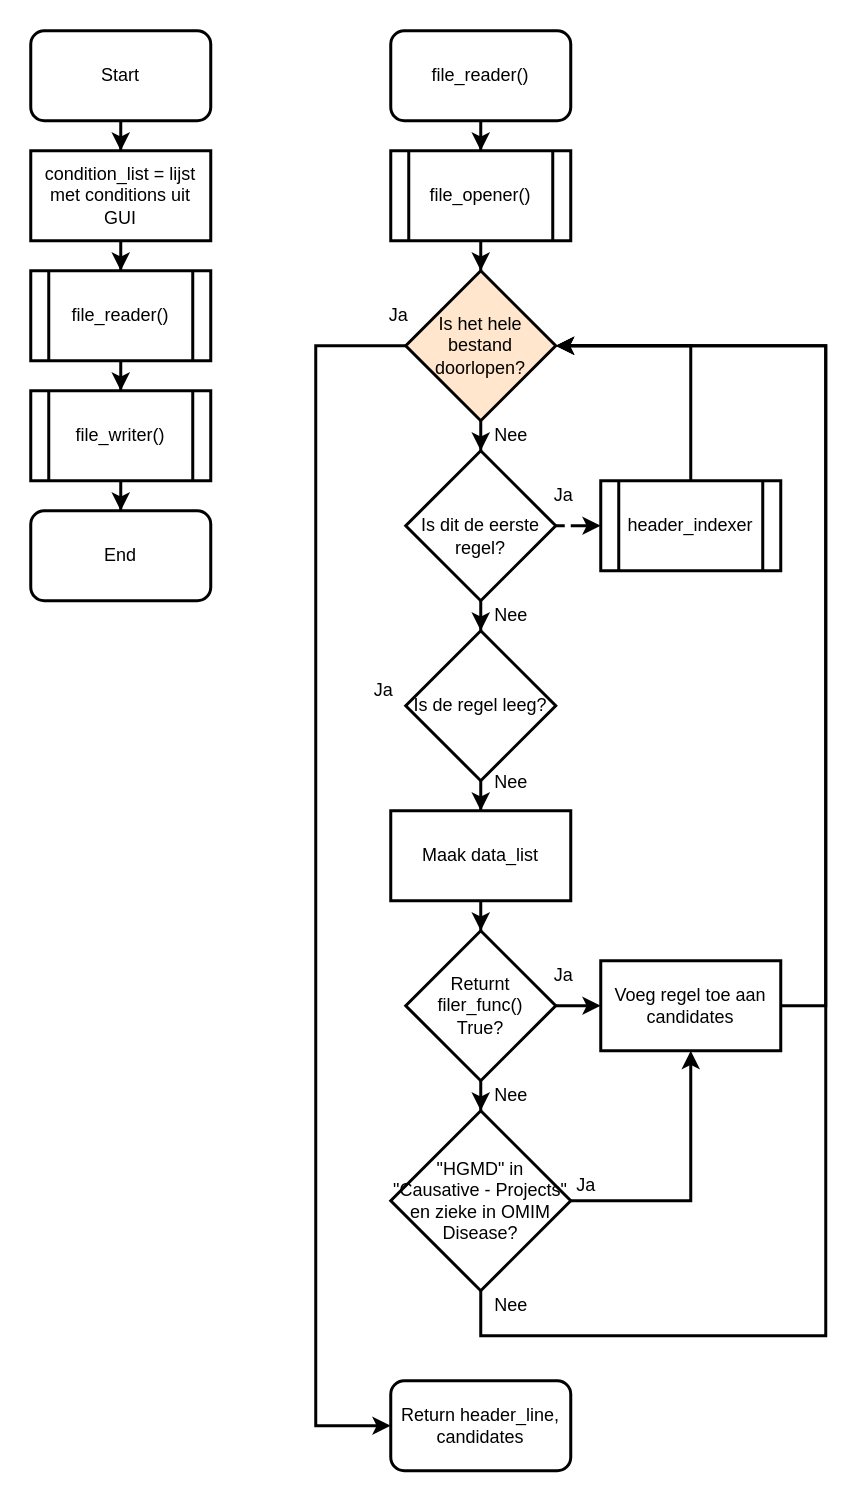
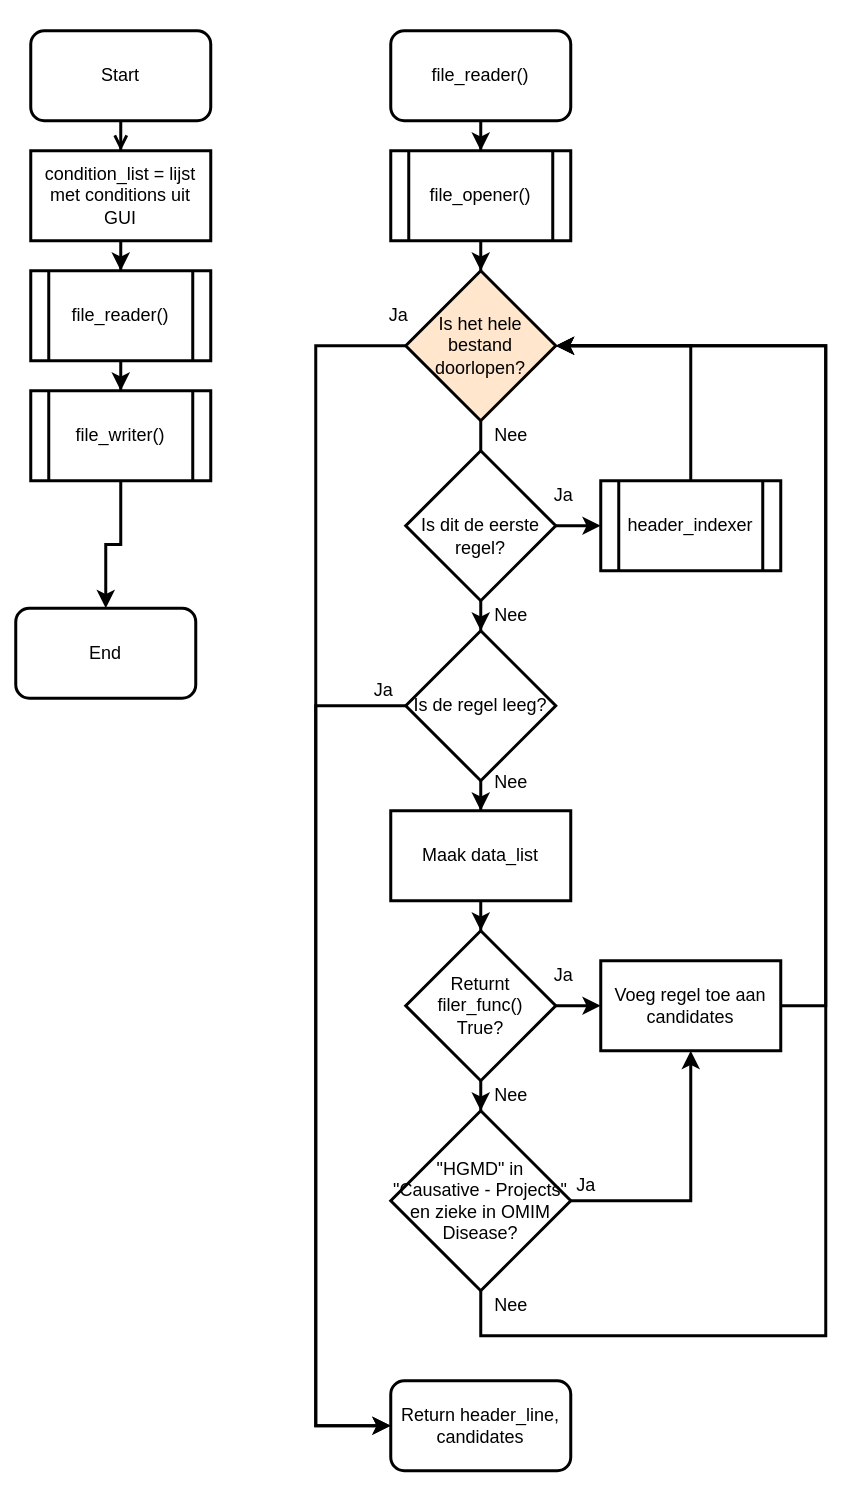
edge "Start" -> "condition_list = lijst met conditions uit GUI": arrowhead classic -> open
edge "Is het hele bestand doorlopen?" -> "Is dit de eerste regel?": arrowhead classic -> none
edge "Is dit de eerste regel?" -> "header_indexer": style dashed -> solid
node "End": moved (121, 556) -> (106, 653)
edge "Is de regel leeg?" -> "Return header_line, candidates": added
